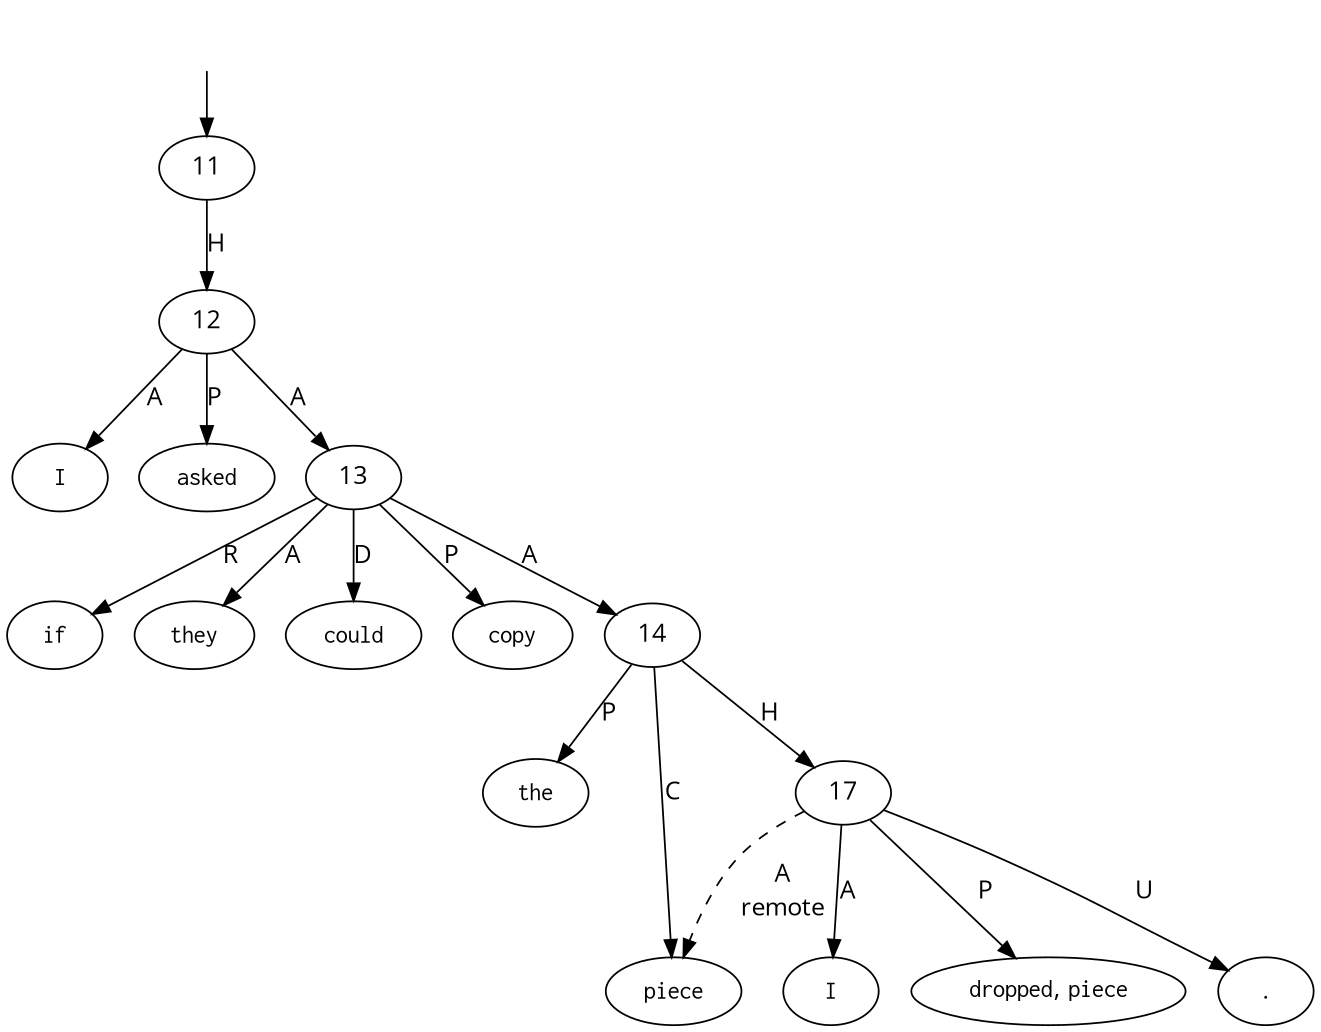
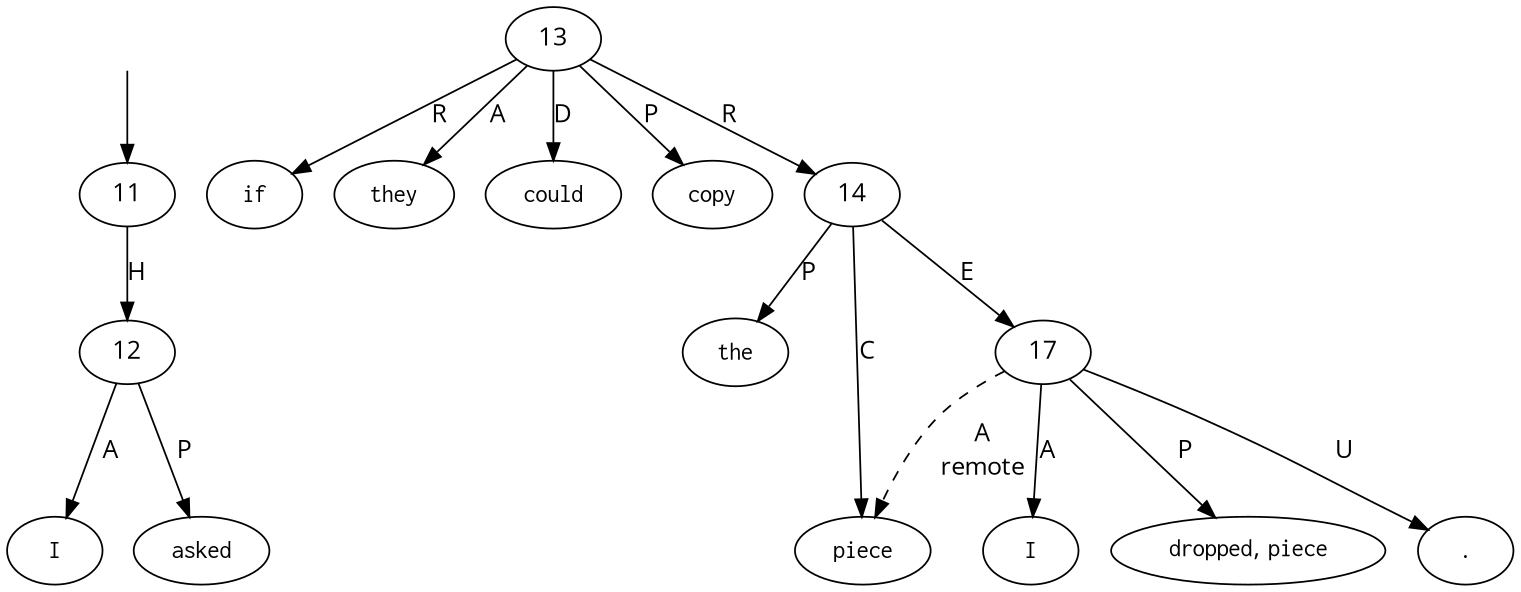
edge "12" -> "13": removed, label "A"
edge "13" -> "14": label "A" -> "R"
edge "14" -> "17": label "H" -> "E"
